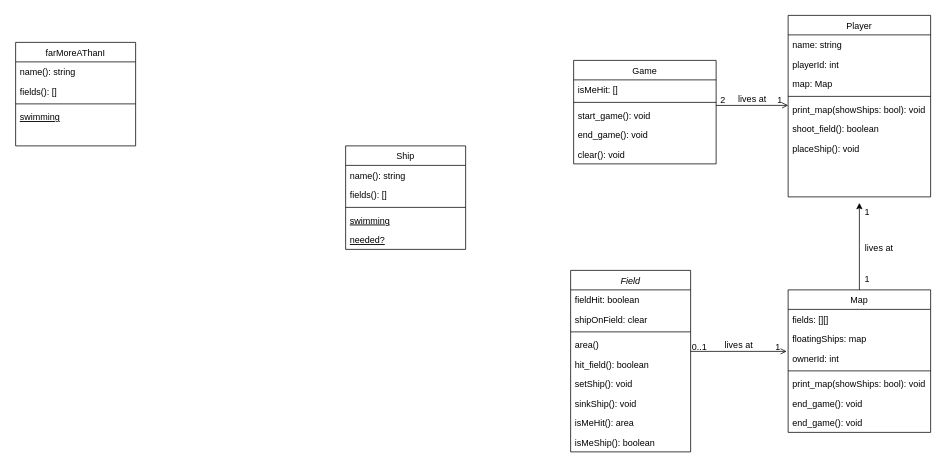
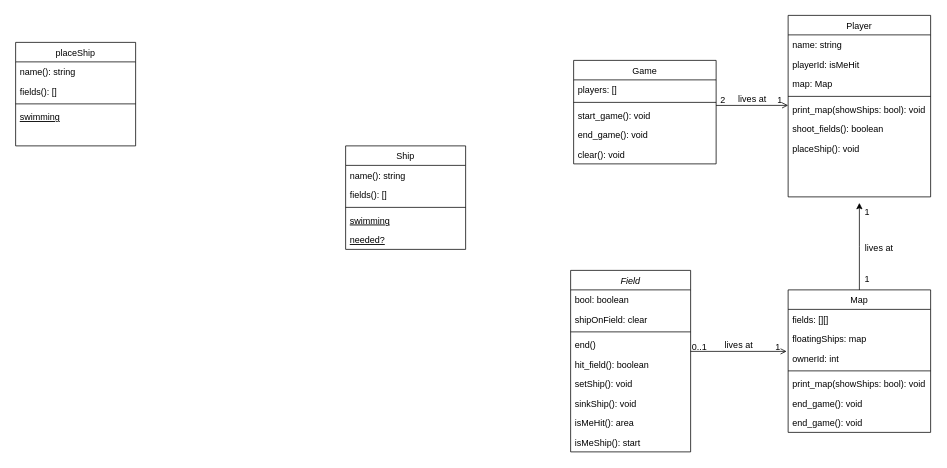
node "farMoreAThanI": label "farMoreAThanI" -> "placeShip"
node "playerId: int": label "playerId: int" -> "playerId: isMeHit"
node "isMeHit: []": label "isMeHit: []" -> "players: []"
node "shoot_field(): boolean": label "shoot_field(): boolean" -> "shoot_fields(): boolean"
node "fieldHit: boolean": label "fieldHit: boolean" -> "bool: boolean"
node "area()": label "area()" -> "end()"
node "isMeShip(): boolean": label "isMeShip(): boolean" -> "isMeShip(): start"
